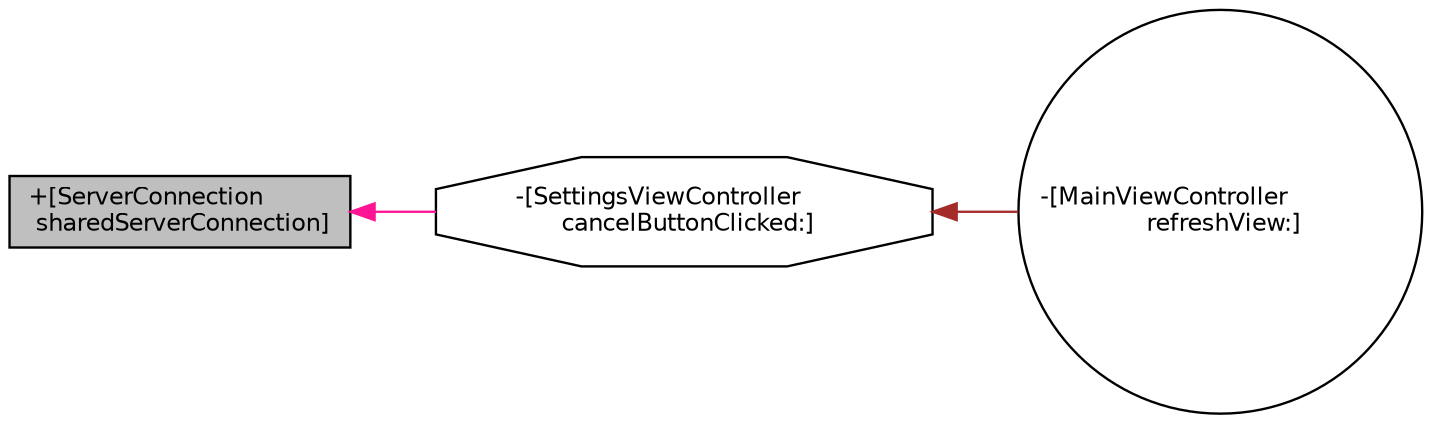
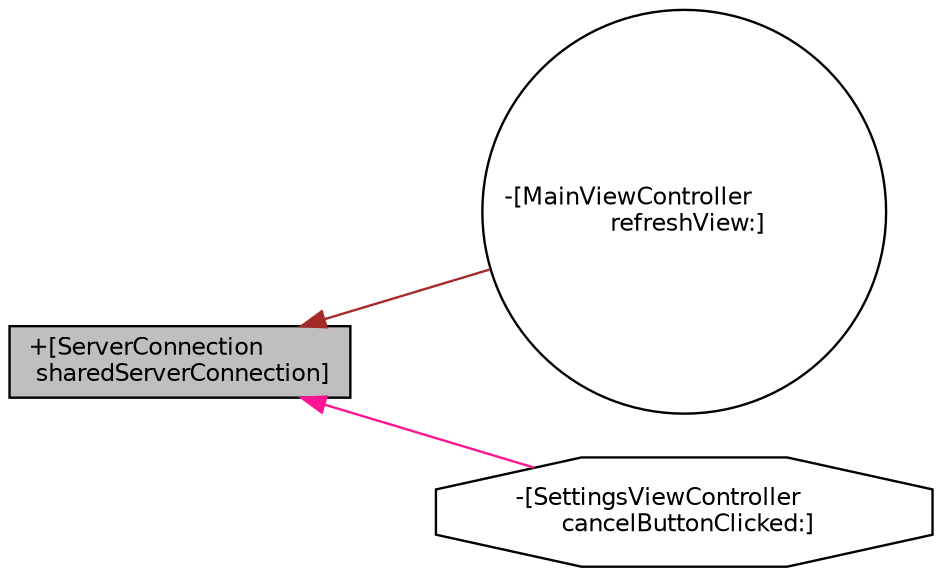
edge "-[MainViewController refreshView:]" -> "-[SettingsViewController cancelButtonClicked:]": now "-[MainViewController refreshView:]" -> "+[ServerConnection sharedServerConnection]"
